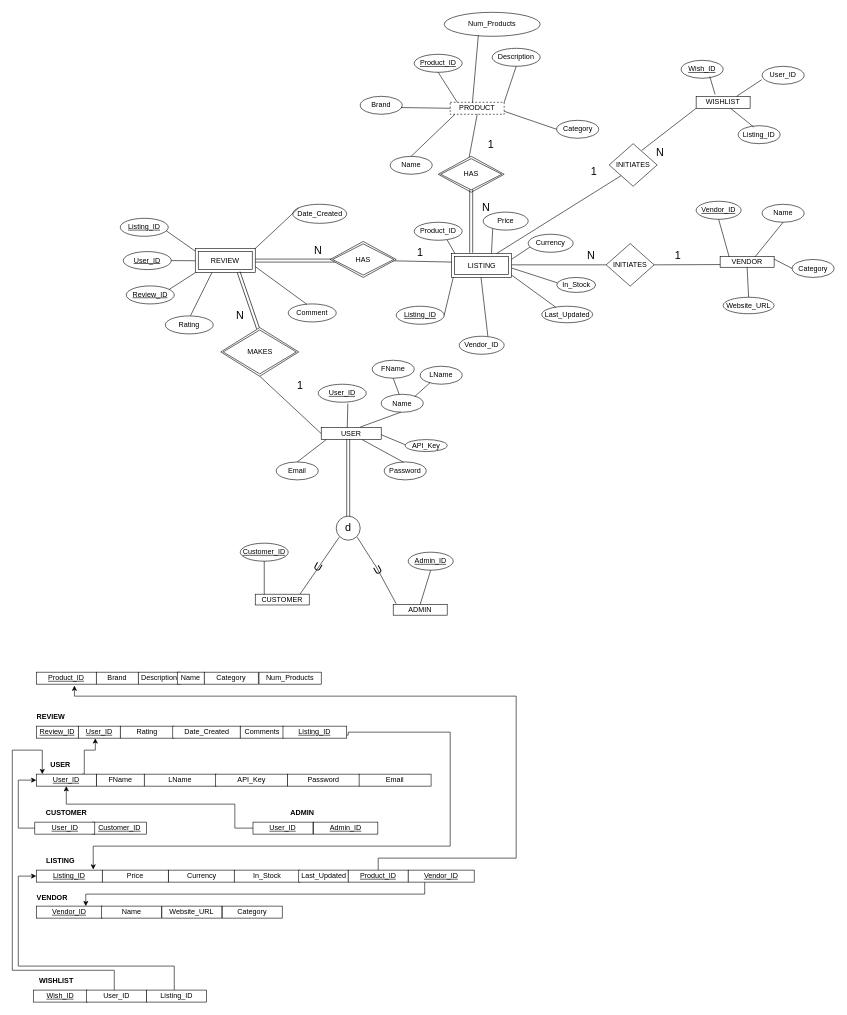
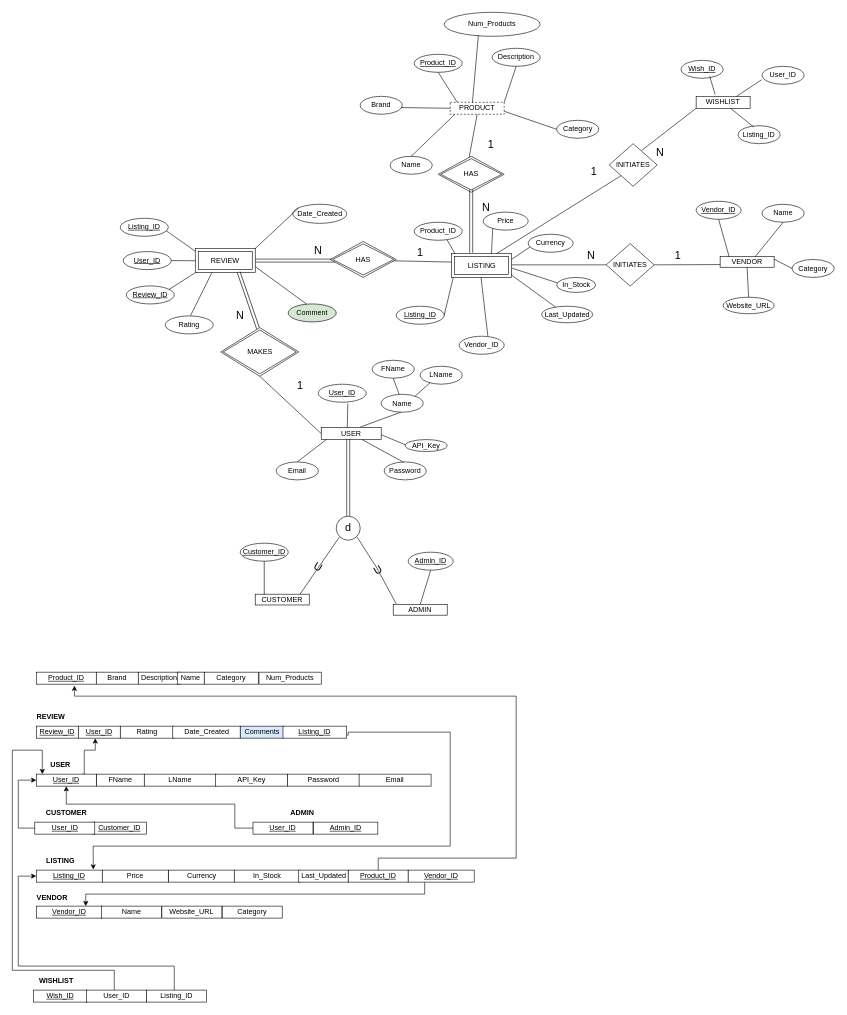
node "Comment": fillcolor #ffffff -> #d5e8d4
node "Comments": fillcolor #ffffff -> #dae8fc
